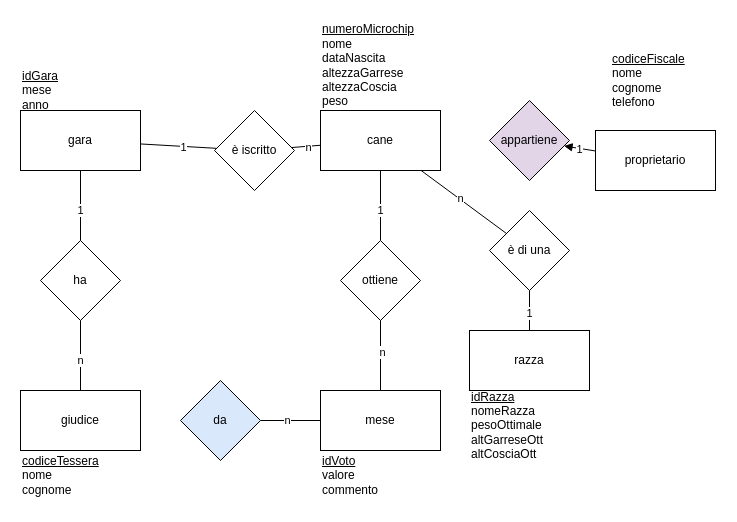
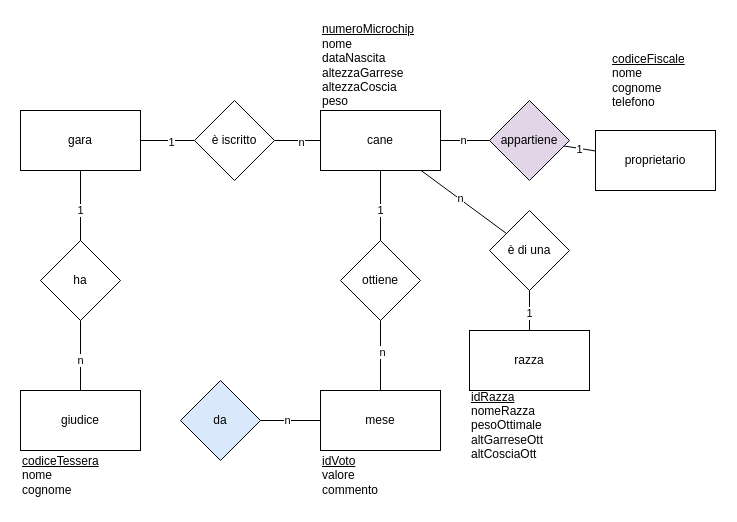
node "idGara mese anno": removed
edge "cane" -- "appartiene": added, label "n"
edge "proprietario" -> "appartiene": arrowhead block -> none
node "è iscritto": moved (255, 151) -> (235, 141)
